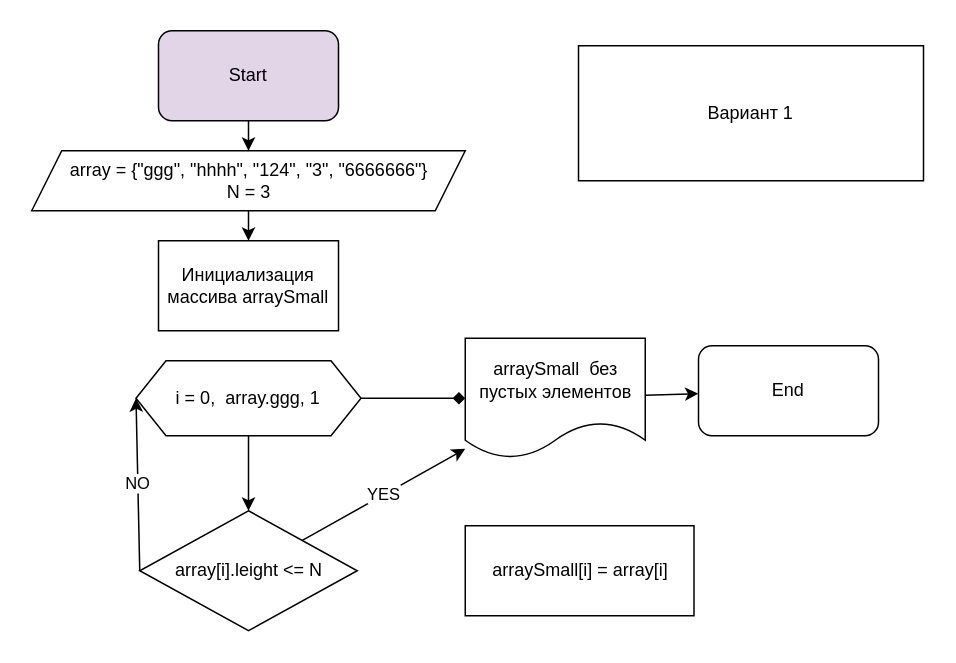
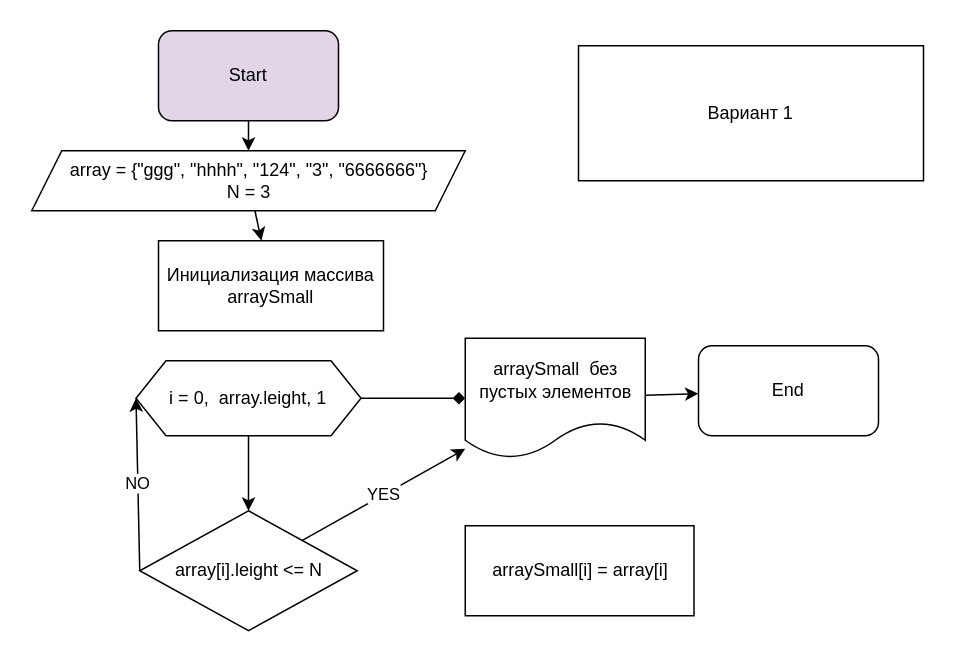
node "Инициализация массива arraySmall": size 180x90 -> 225x90
node "i = 0, array.ggg, 1": label "i = 0, array.ggg, 1" -> "i = 0, array.leight, 1"
